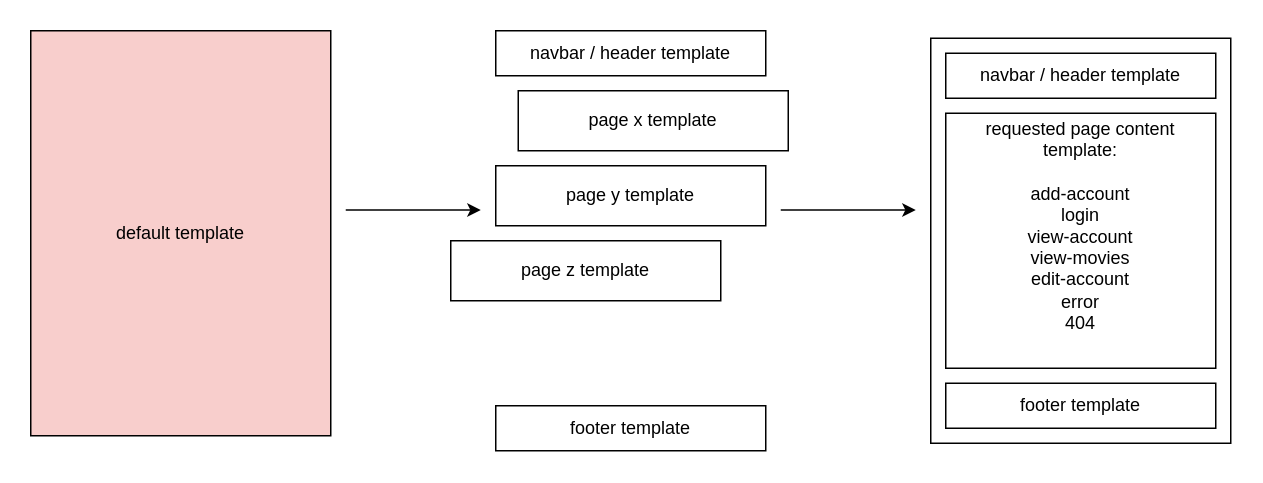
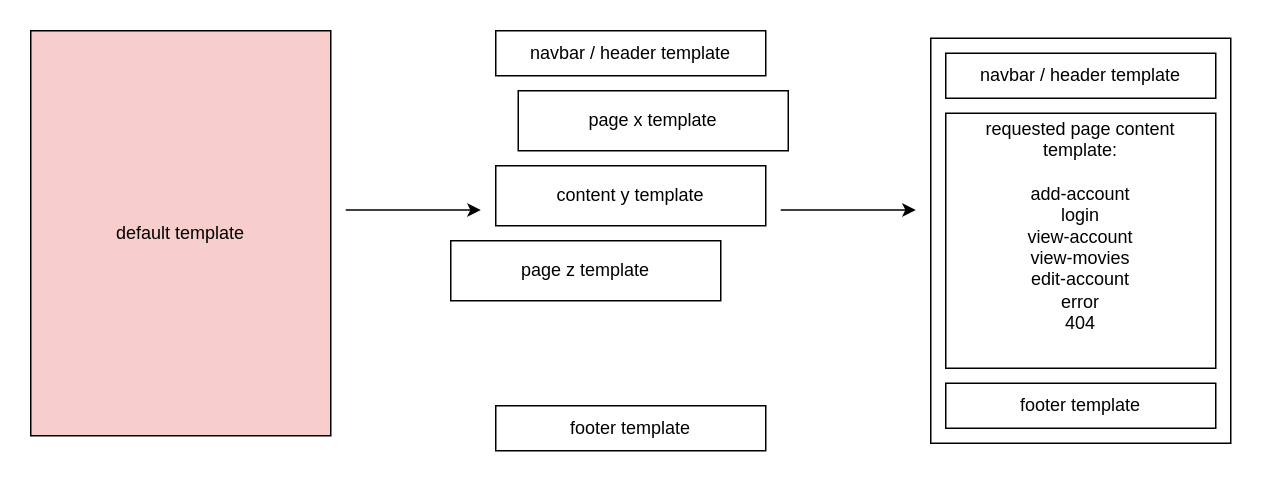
node "page y template": label "page y template" -> "content y template"
